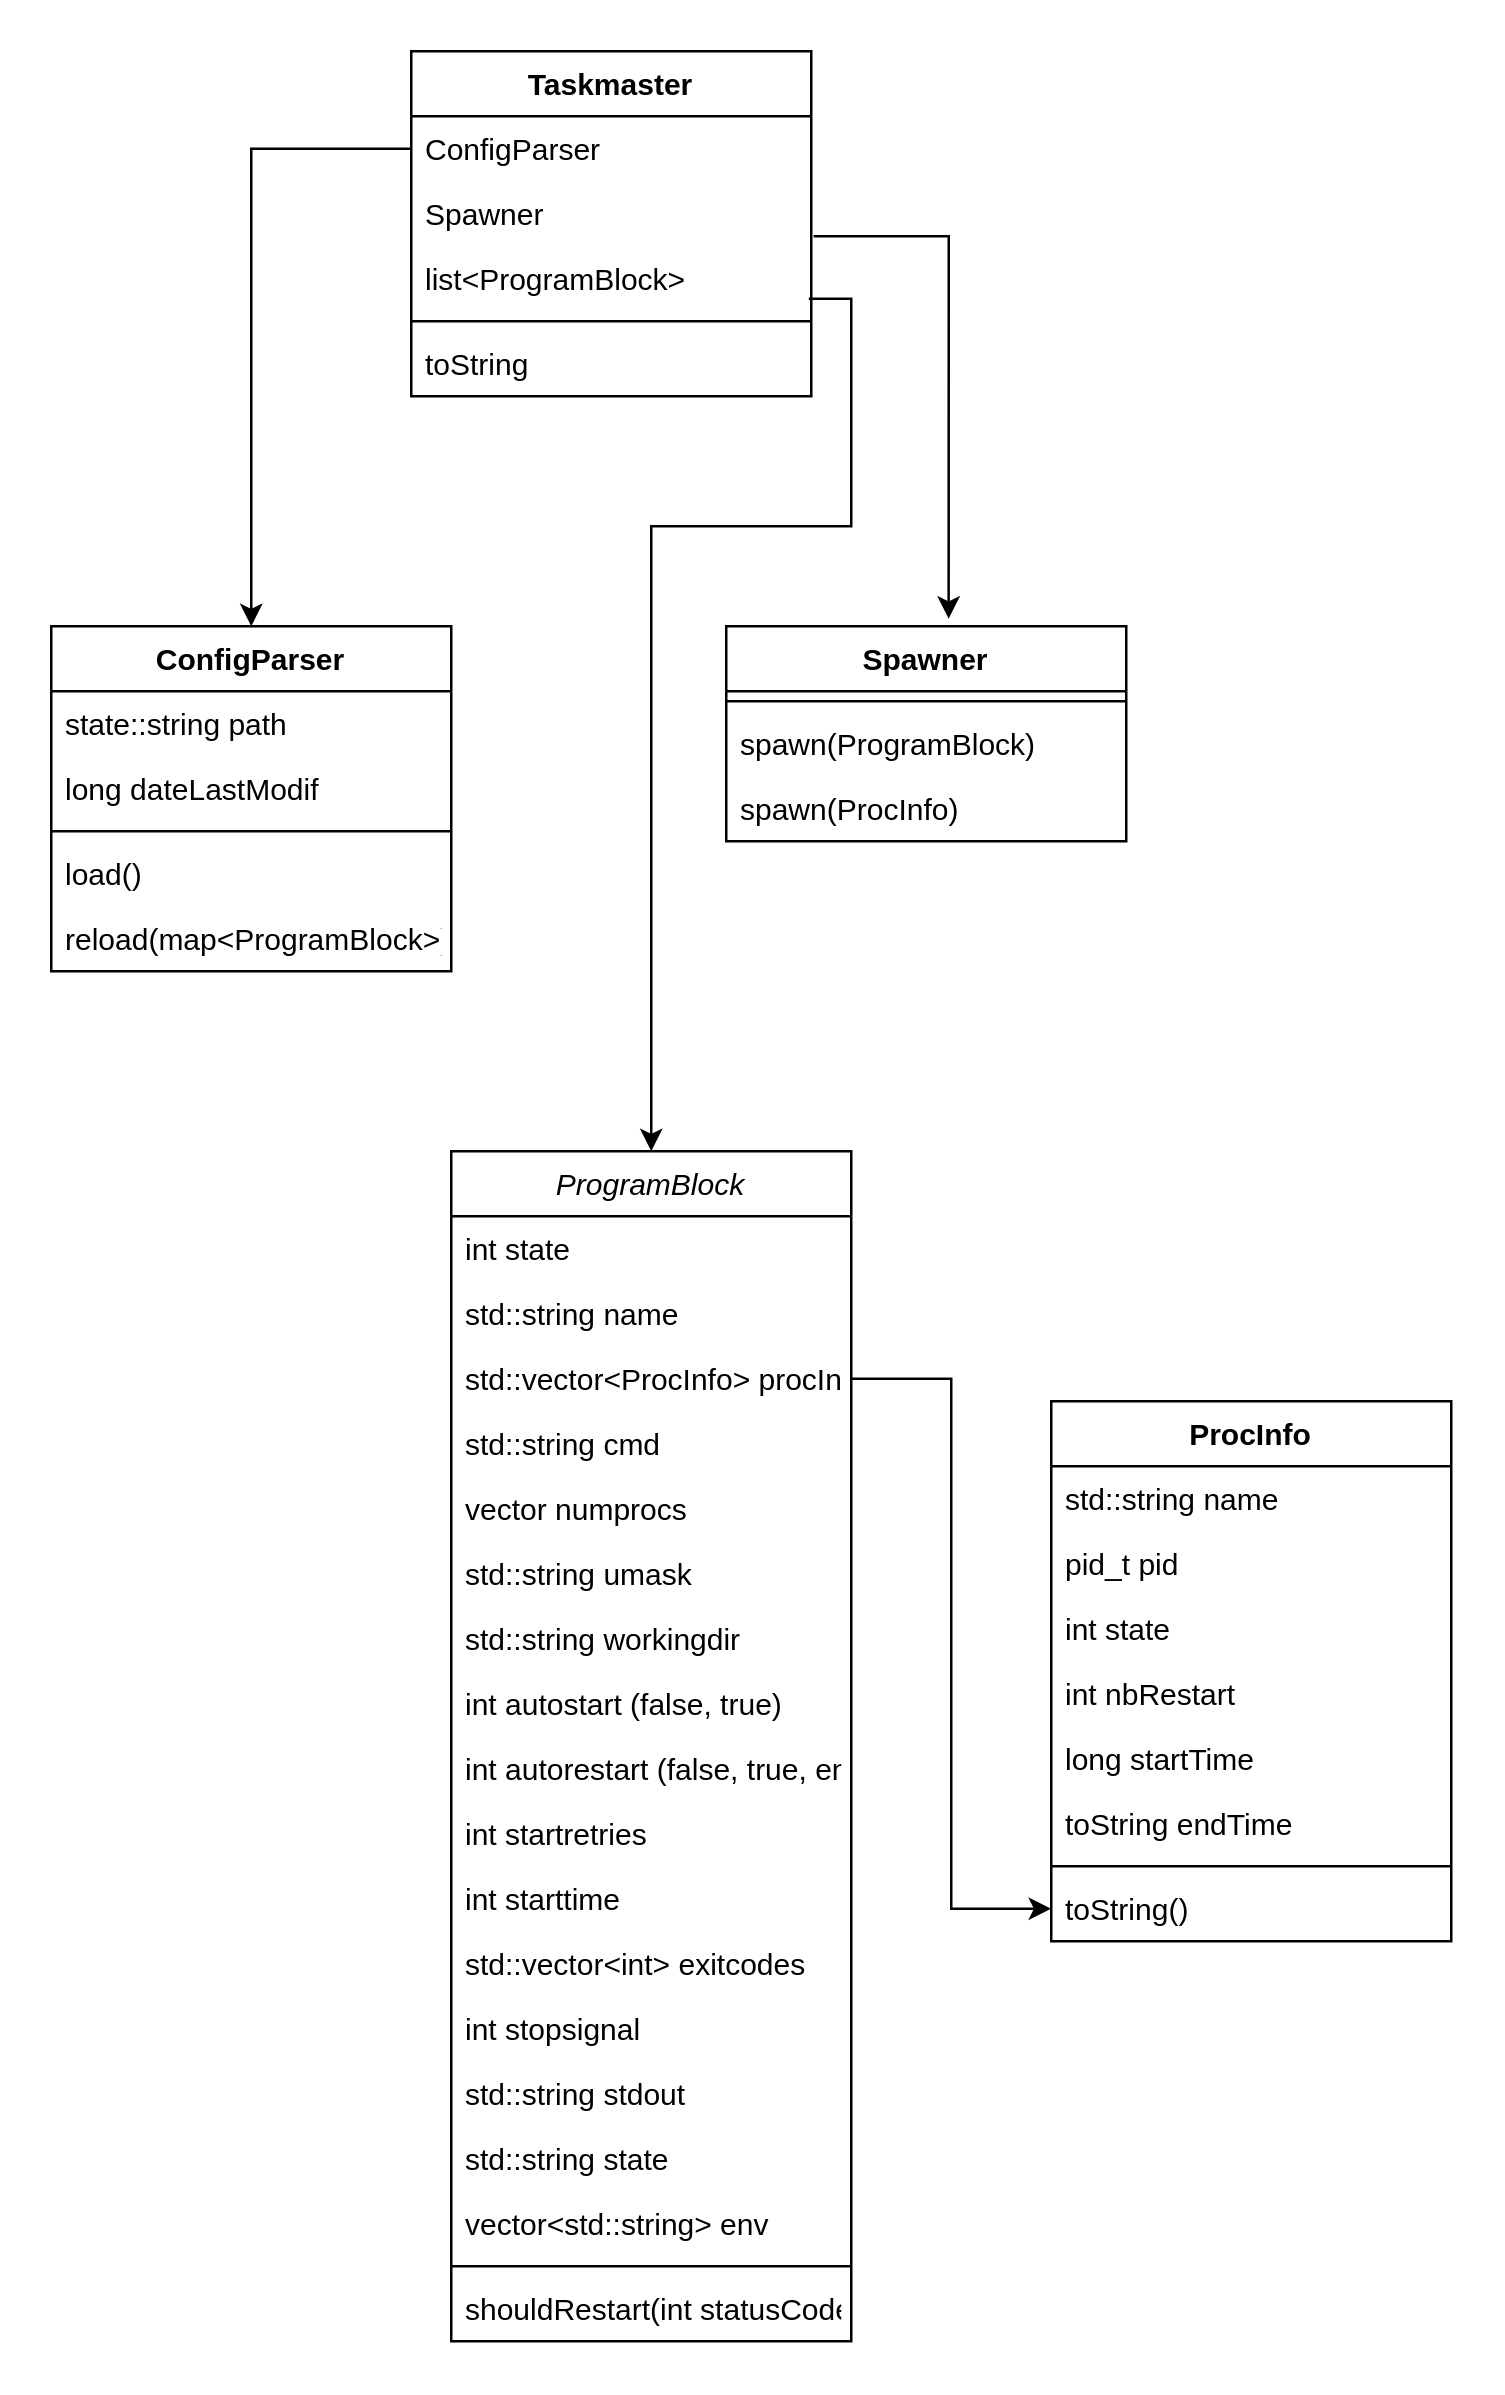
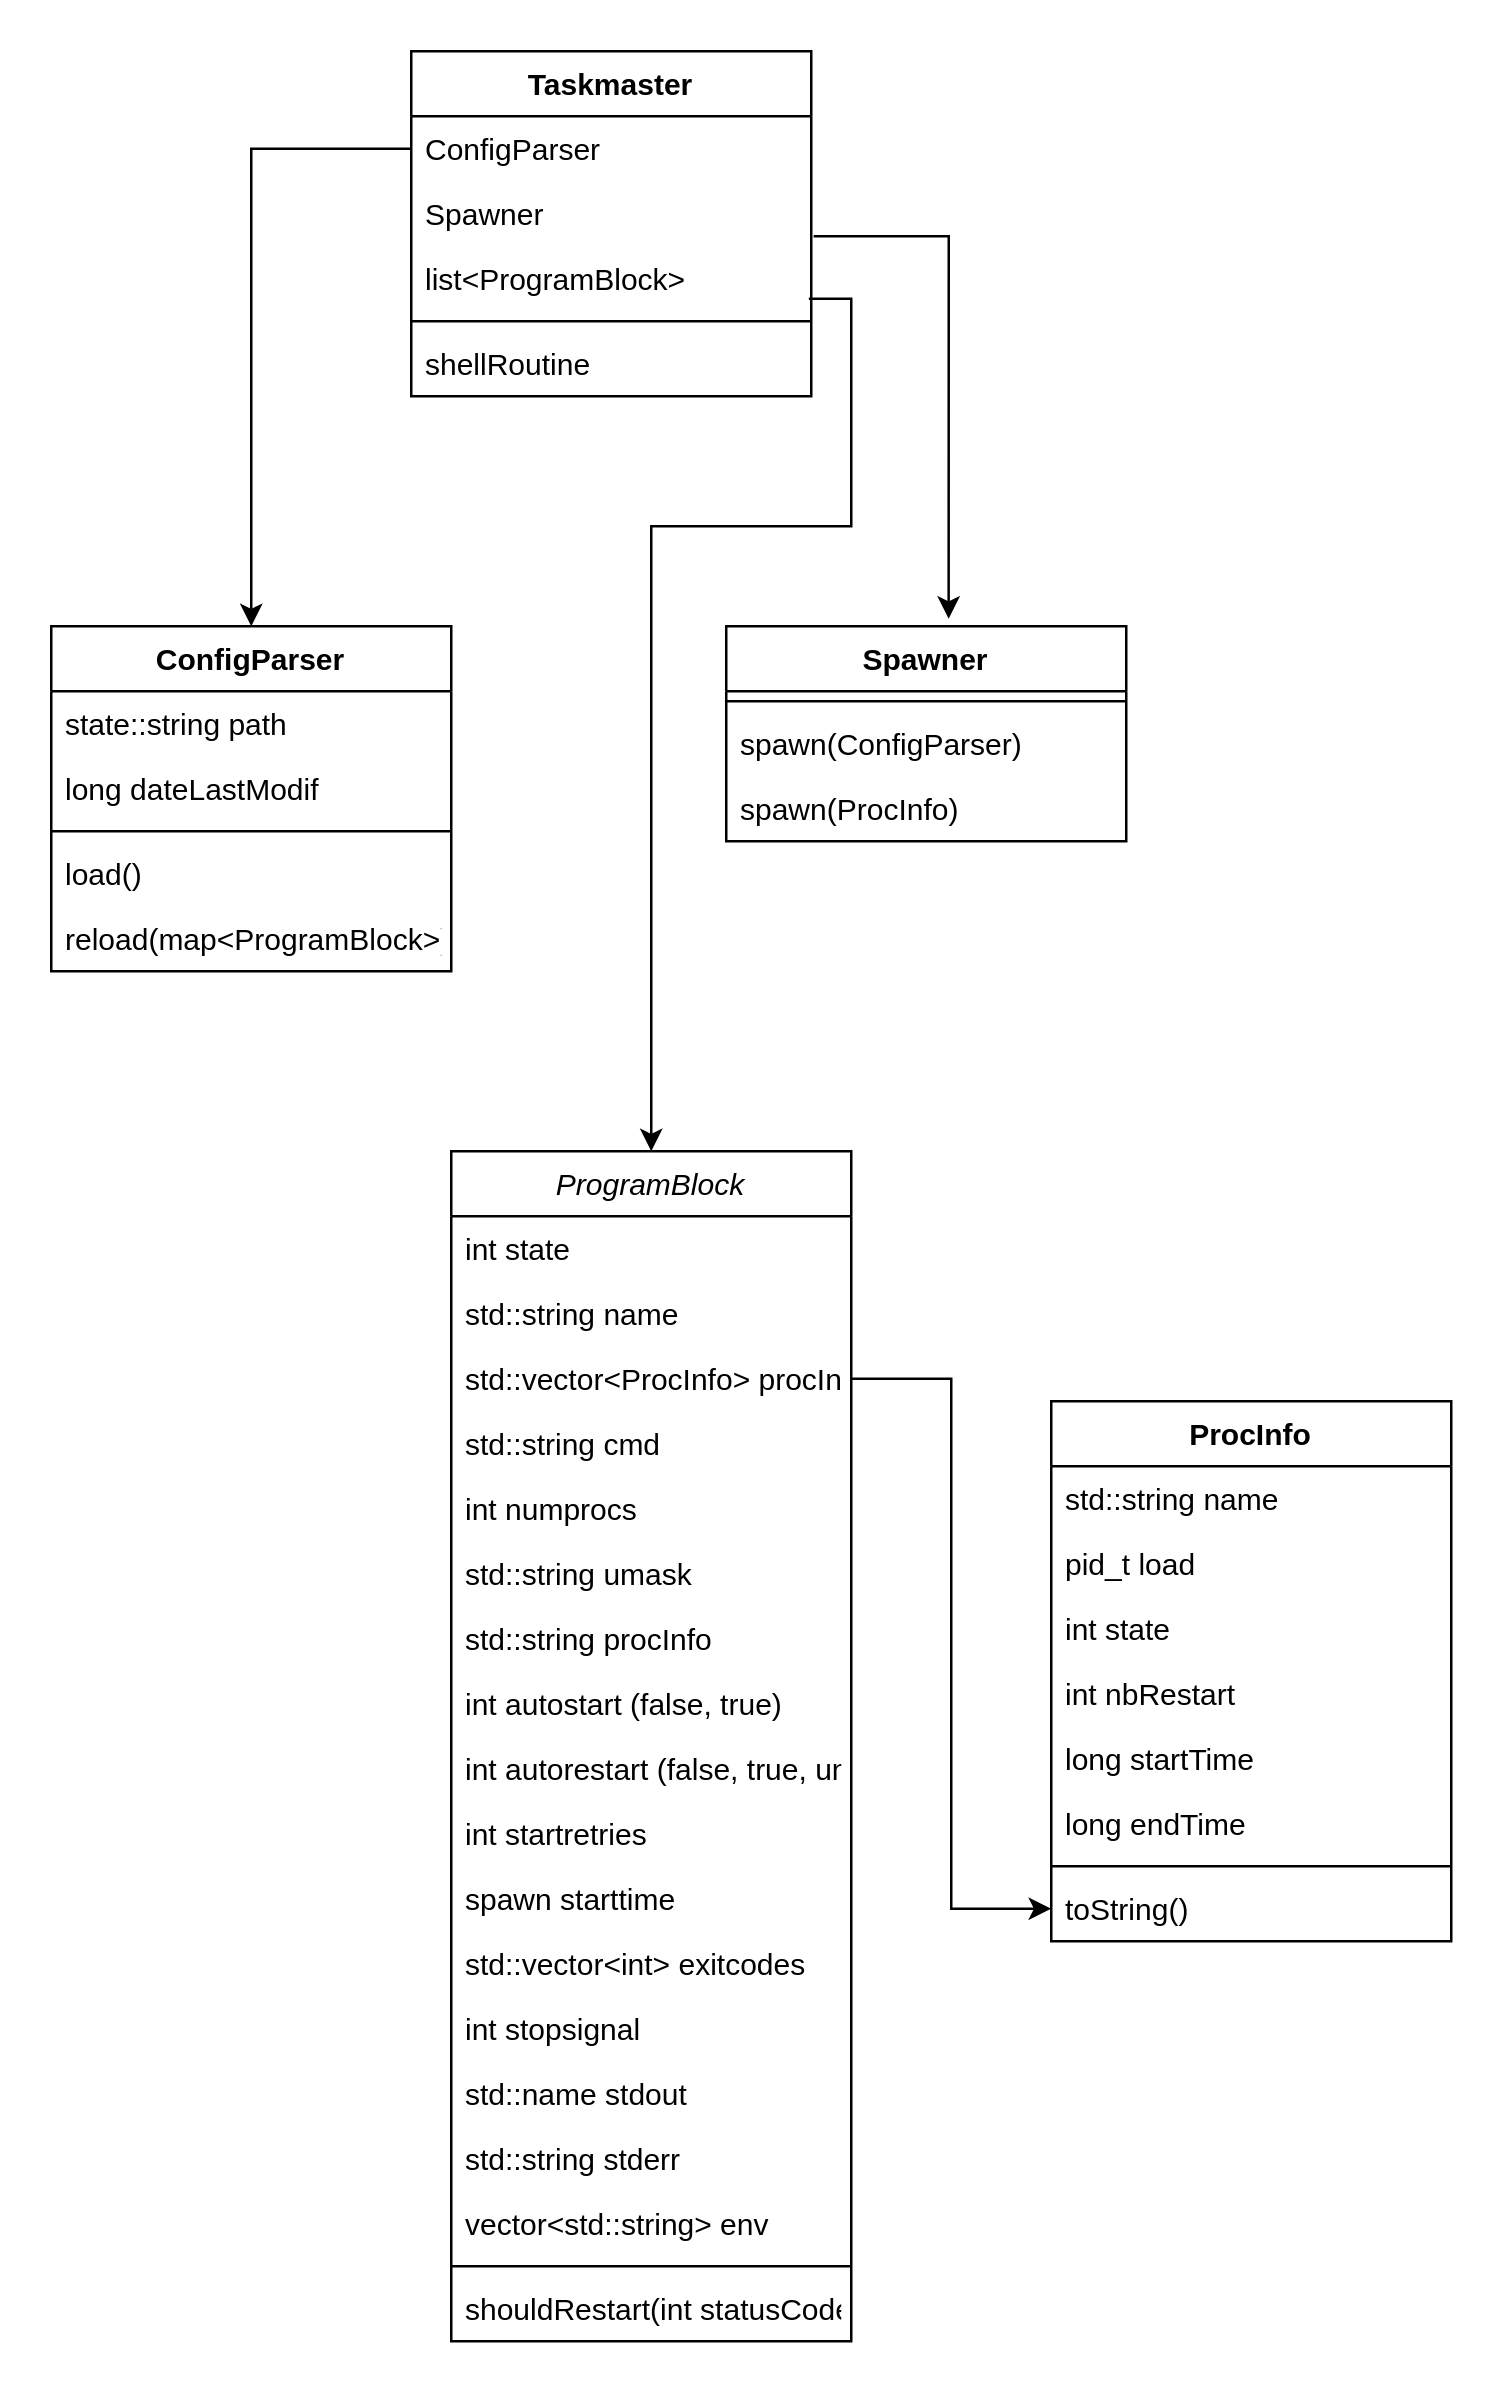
node "toString": label "toString" -> "shellRoutine"
node "spawn(ProgramBlock)": label "spawn(ProgramBlock)" -> "spawn(ConfigParser)"
node "vector numprocs": label "vector numprocs" -> "int numprocs"
node "pid_t pid": label "pid_t pid" -> "pid_t load"
node "std::string workingdir": label "std::string workingdir" -> "std::string procInfo"
node "int autorestart (false, true, endTime)": label "int autorestart (false, true, endTime)" -> "int autorestart (false, true, unexpected)"
node "toString endTime": label "toString endTime" -> "long endTime"
node "int starttime": label "int starttime" -> "spawn starttime"
node "std::string stdout": label "std::string stdout" -> "std::name stdout"
node "std::string state": label "std::string state" -> "std::string stderr"
